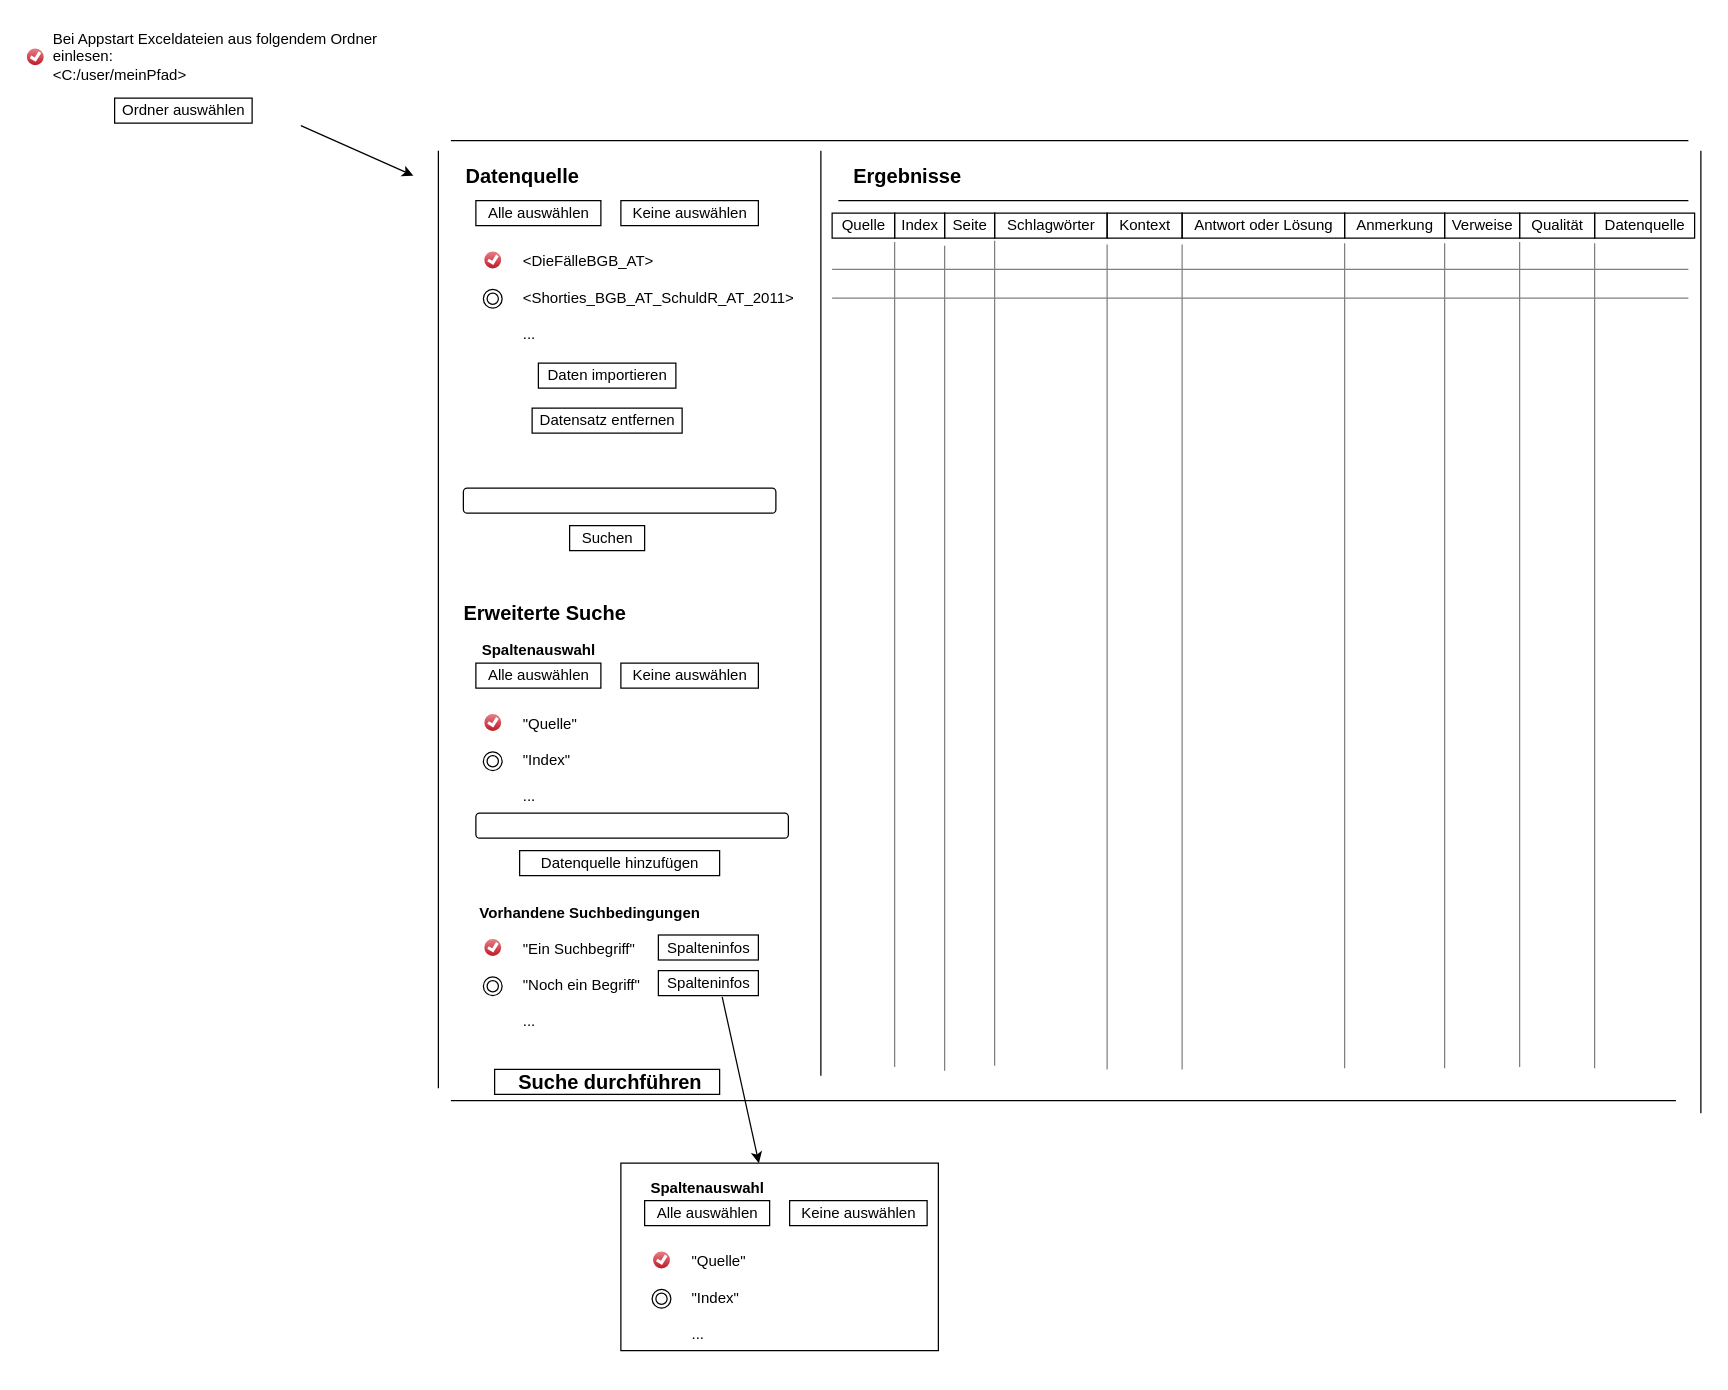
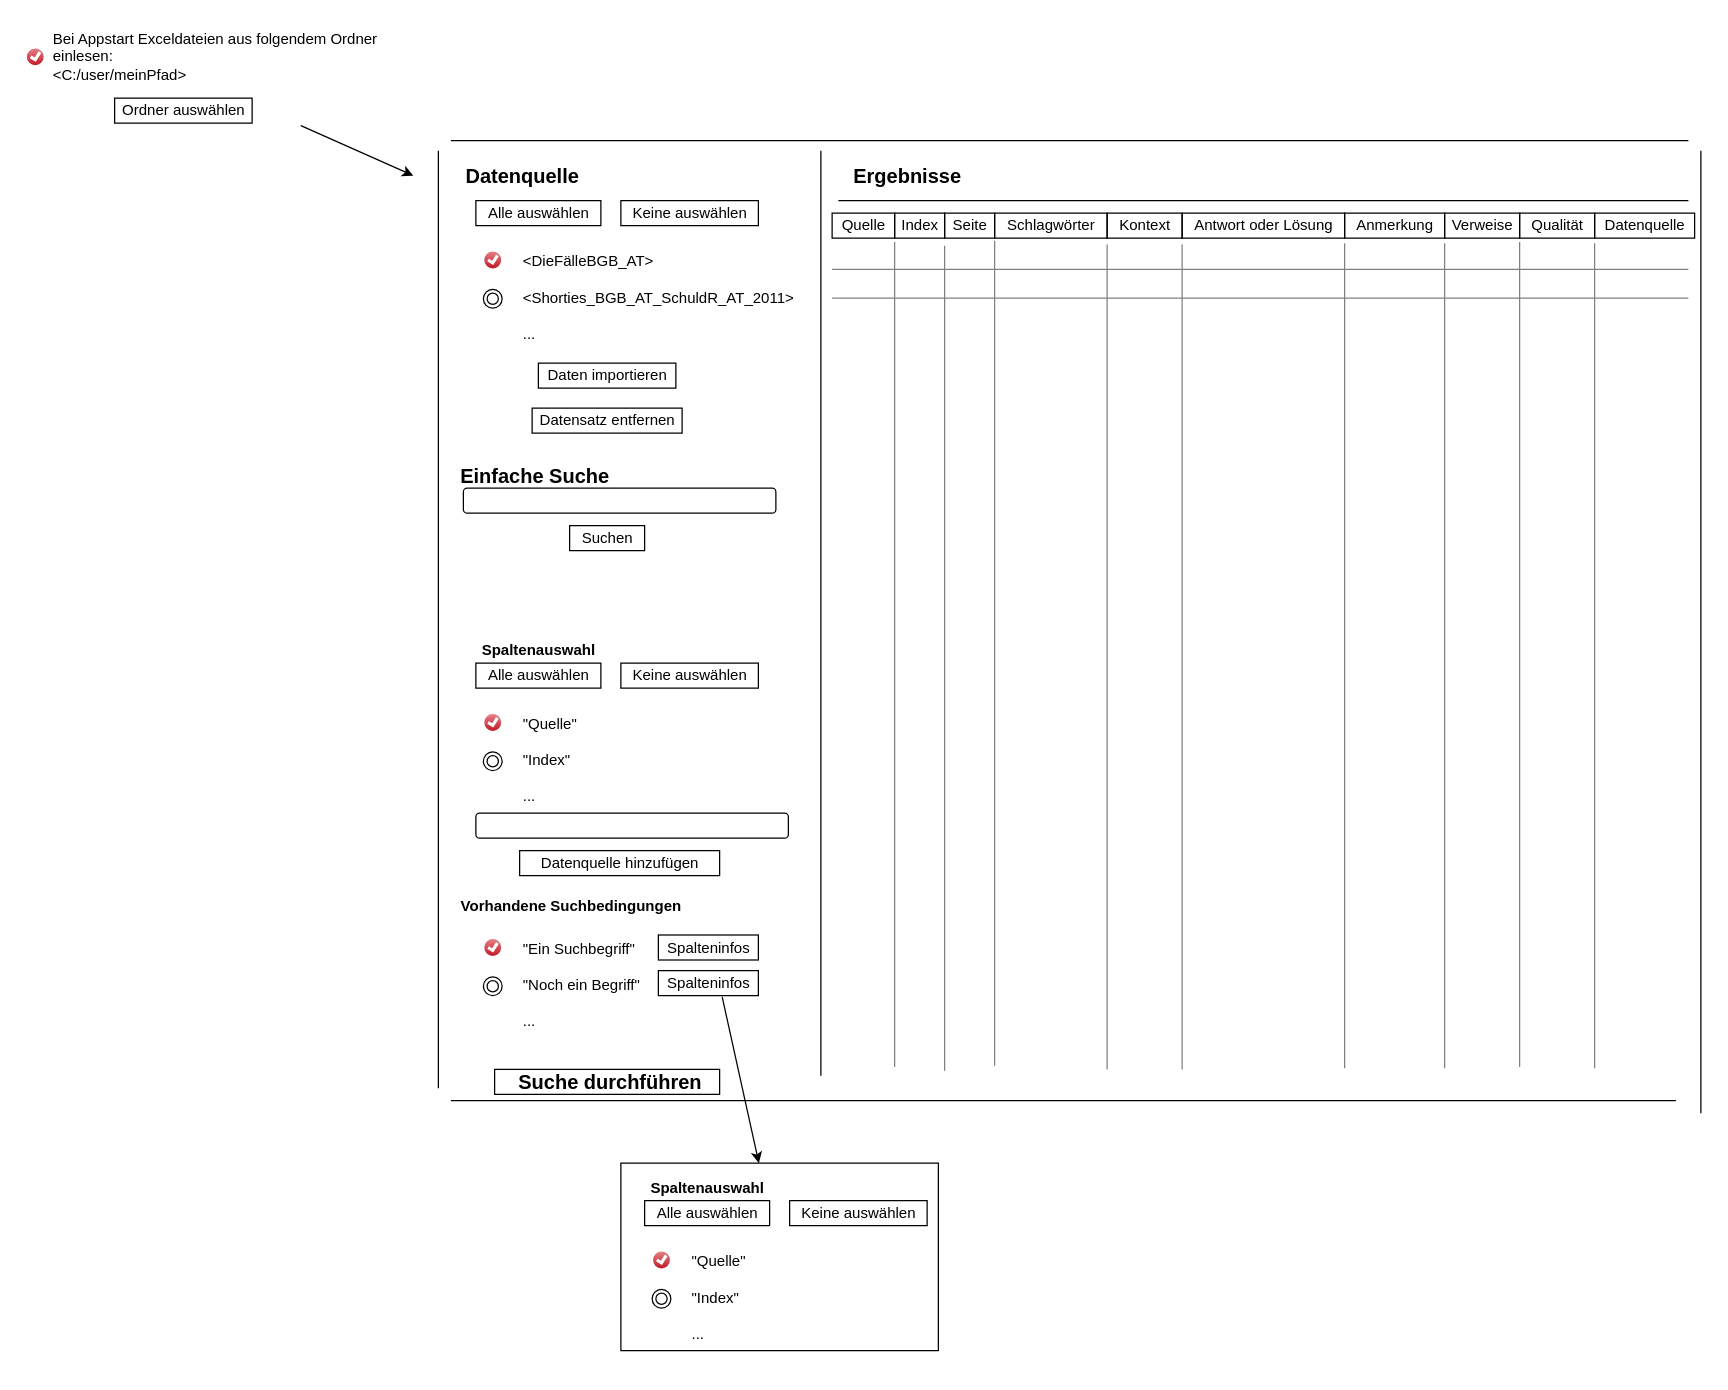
node "Einfache Suche": added
node "Erweiterte Suche": removed
node "Vorhandene Suchbedingungen": moved (589, 913) -> (571, 907)
